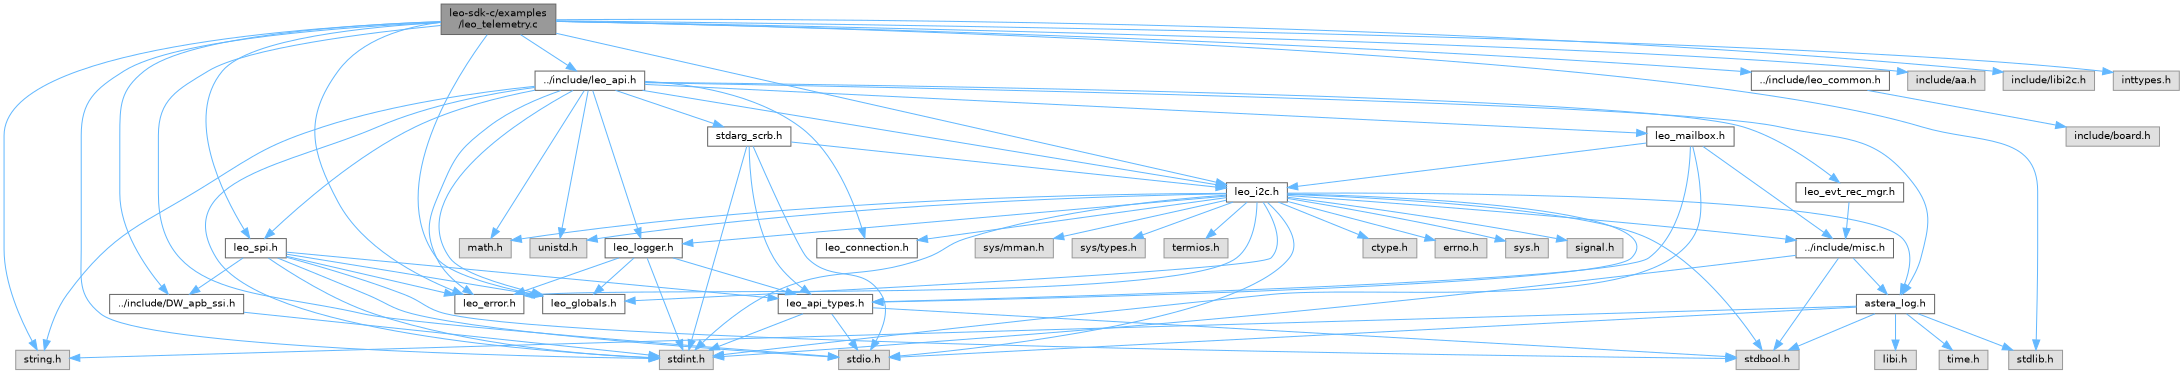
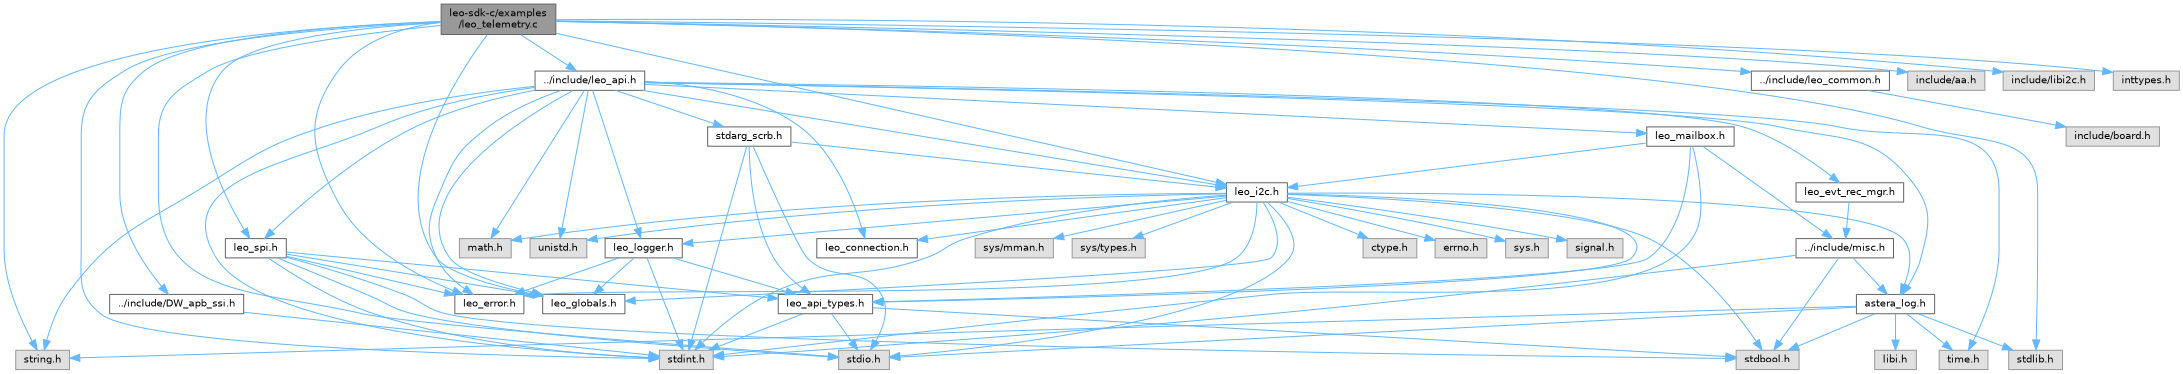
edge "../include/leo_api.h" -> "time.h": added
edge "leo_i2c.h" -> "../include/misc.h": removed
node "termios.h": removed
edge "leo_spi.h" -> "../include/DW_apb_ssi.h": removed
